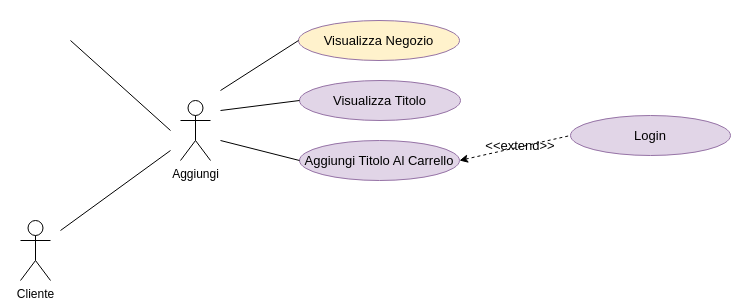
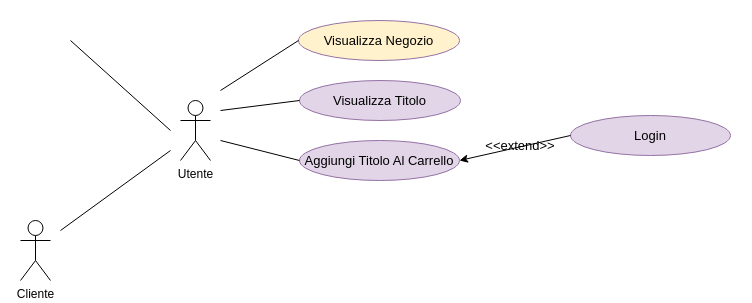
edge "Login" -> "Aggiungi Titolo Al Carrello": style dashed -> solid
node "Aggiungi": label "Aggiungi" -> "Utente"
